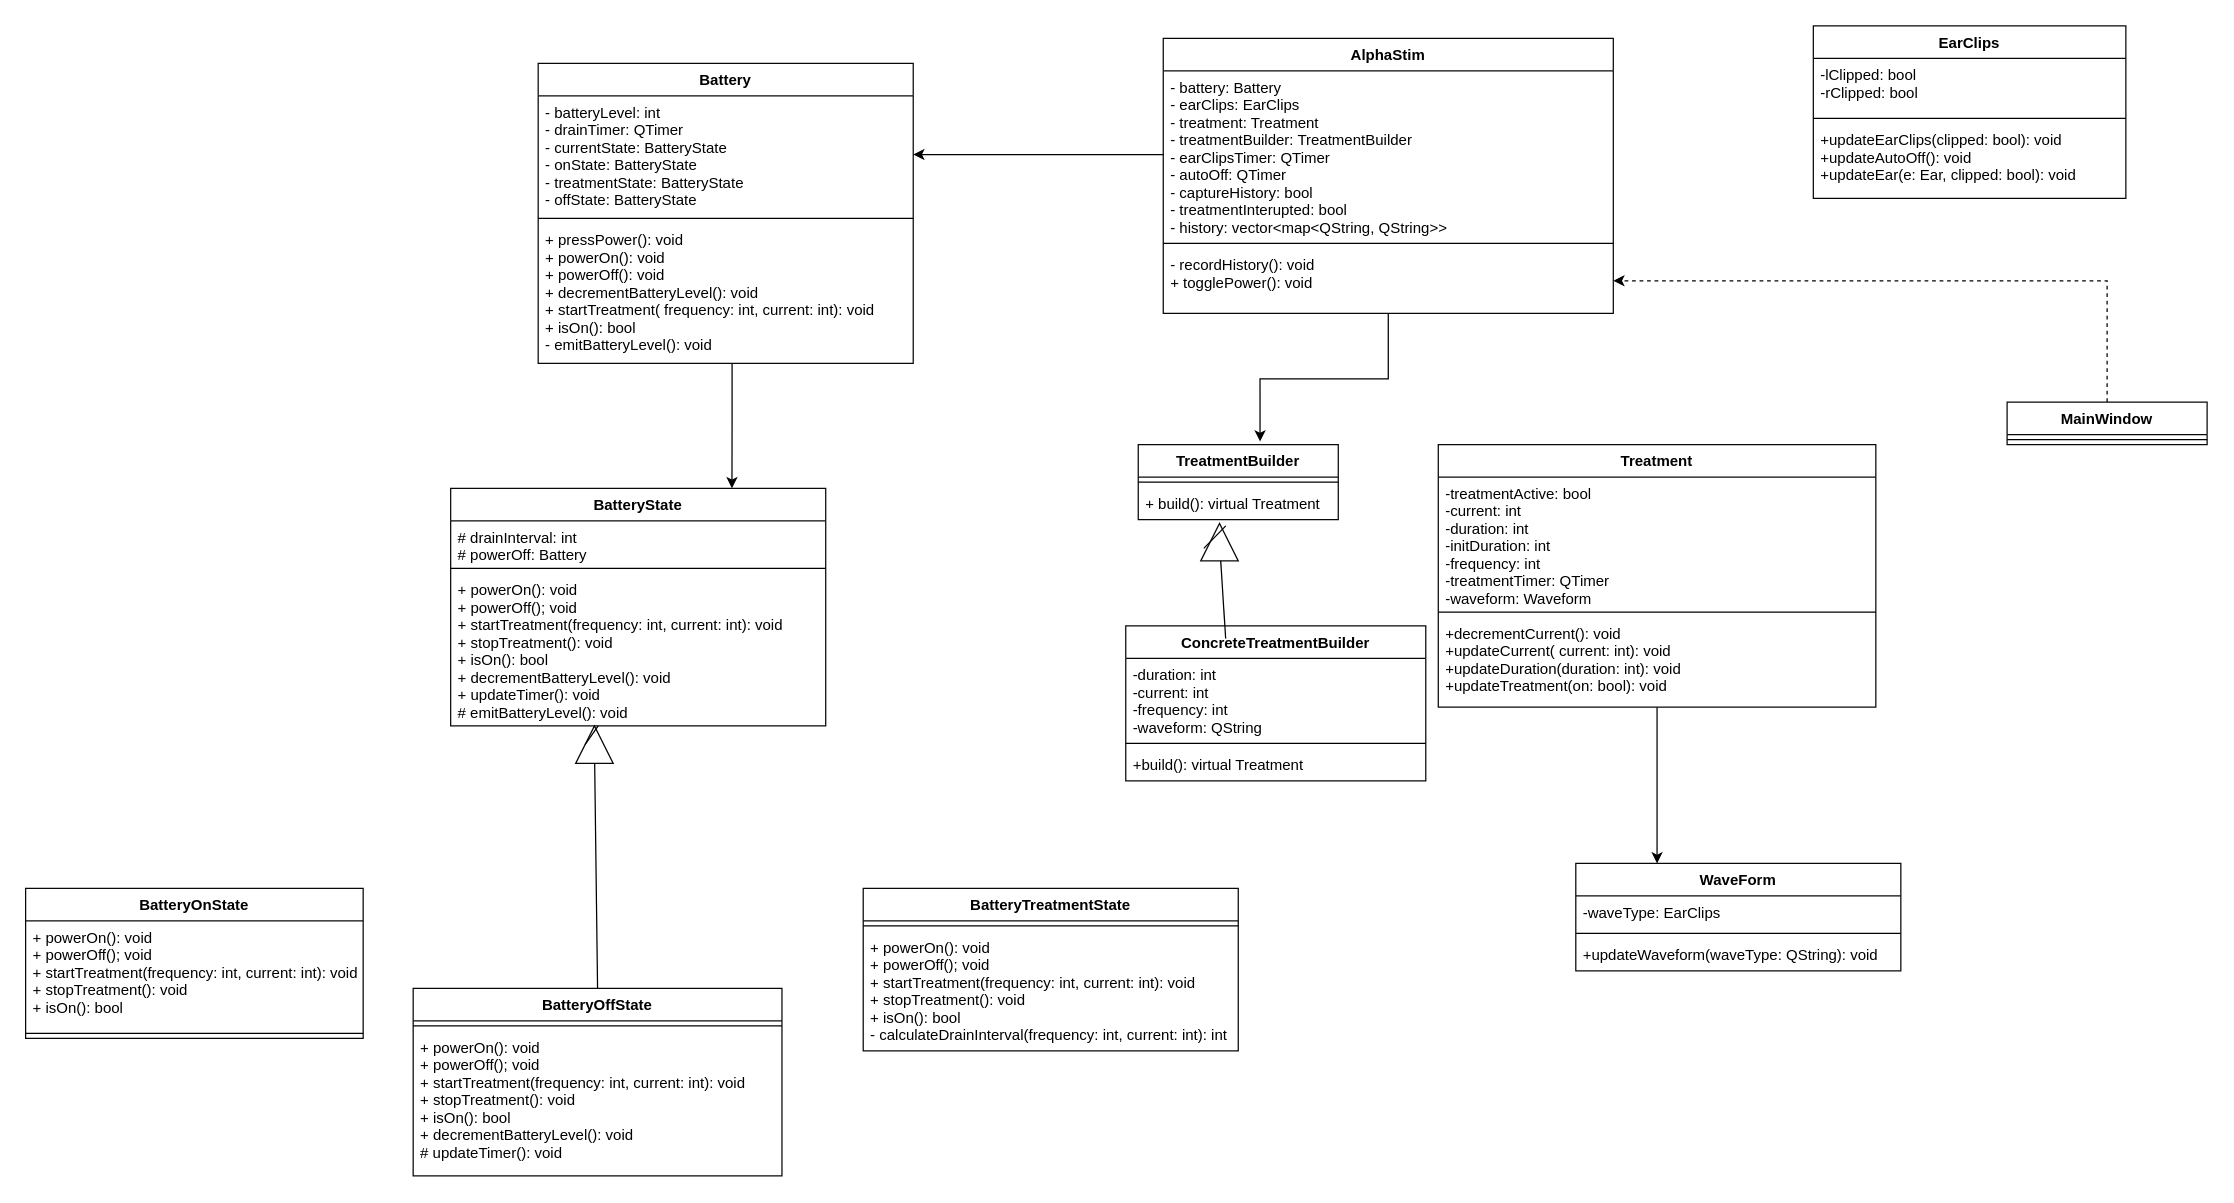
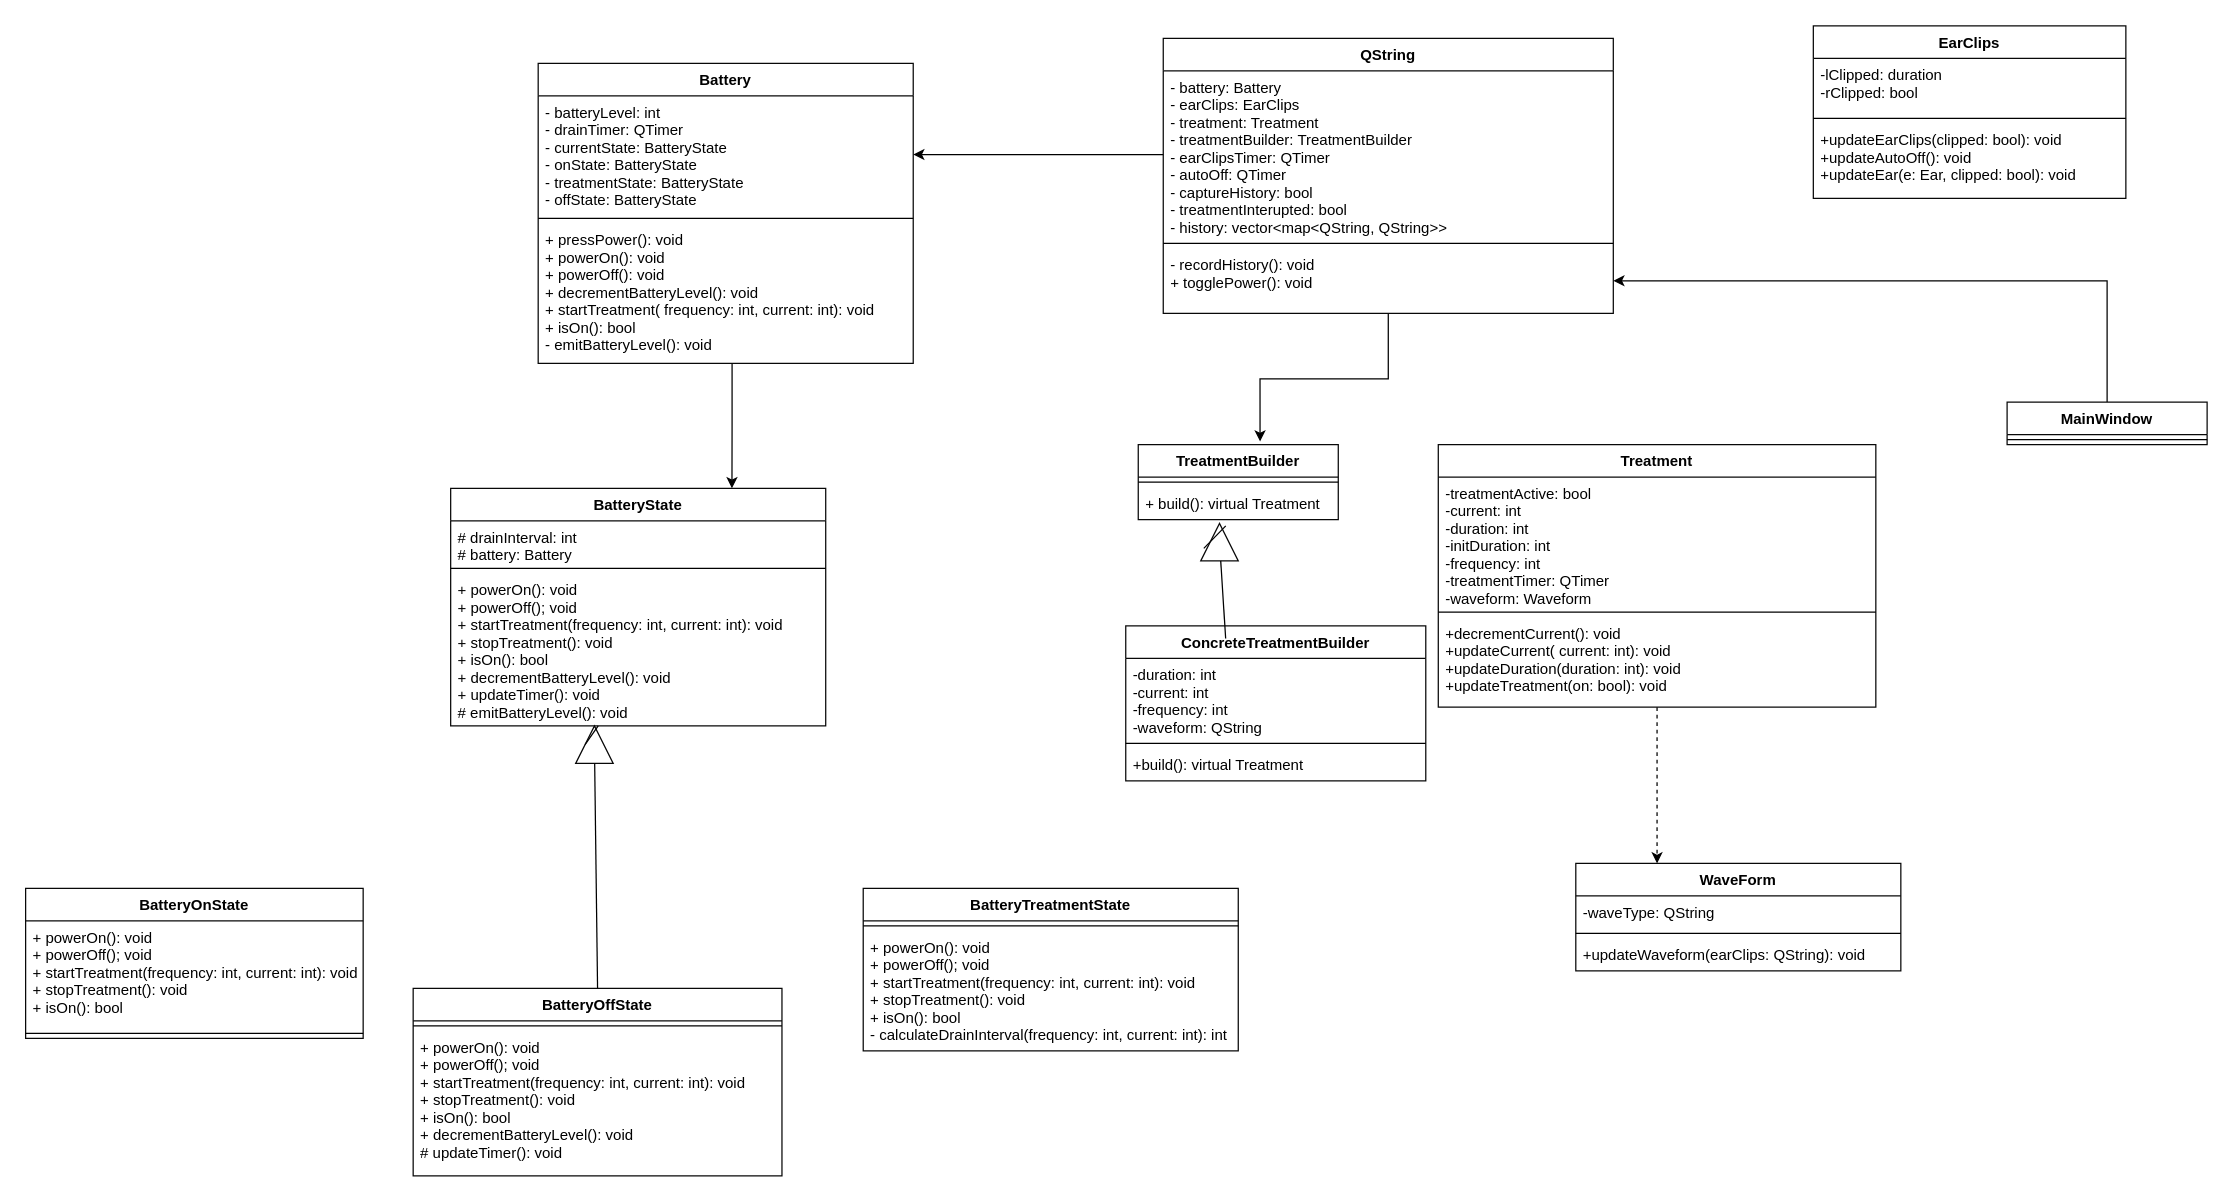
node "AlphaStim": label "AlphaStim" -> "QString"
node "-lClipped: bool -rClipped: bool": label "-lClipped: bool -rClipped: bool" -> "-lClipped: duration -rClipped: bool"
edge "MainWindow" -> "- recordHistory(): void + togglePower(): void": style dashed -> solid
node "# drainInterval: int # powerOff: Battery": label "# drainInterval: int # powerOff: Battery" -> "# drainInterval: int # battery: Battery"
edge "Treatment" -> "WaveForm": style solid -> dashed
node "-waveType: EarClips": label "-waveType: EarClips" -> "-waveType: QString"
node "+updateWaveform(waveType: QString): void": label "+updateWaveform(waveType: QString): void" -> "+updateWaveform(earClips: QString): void"
